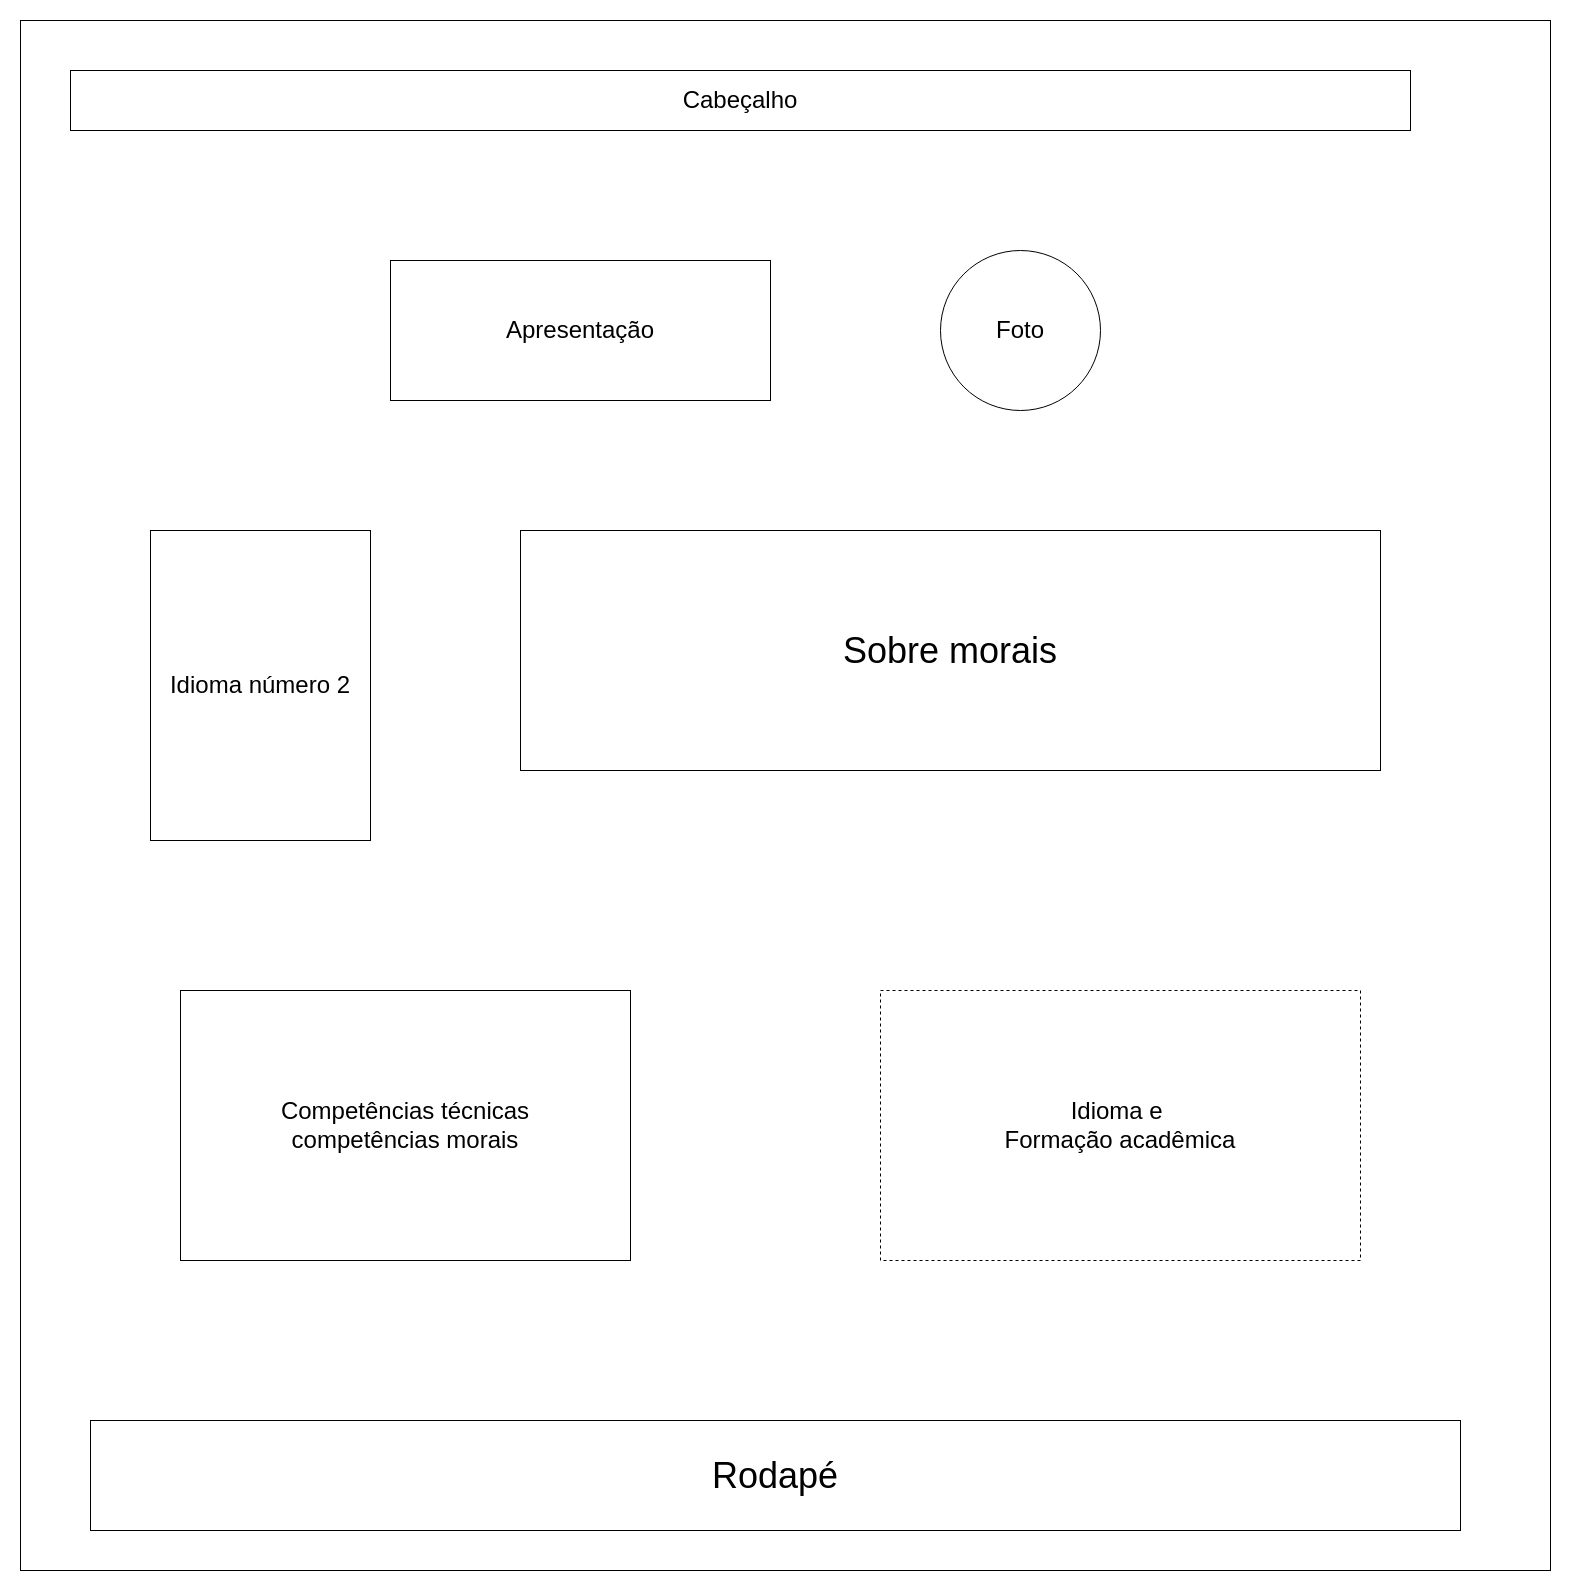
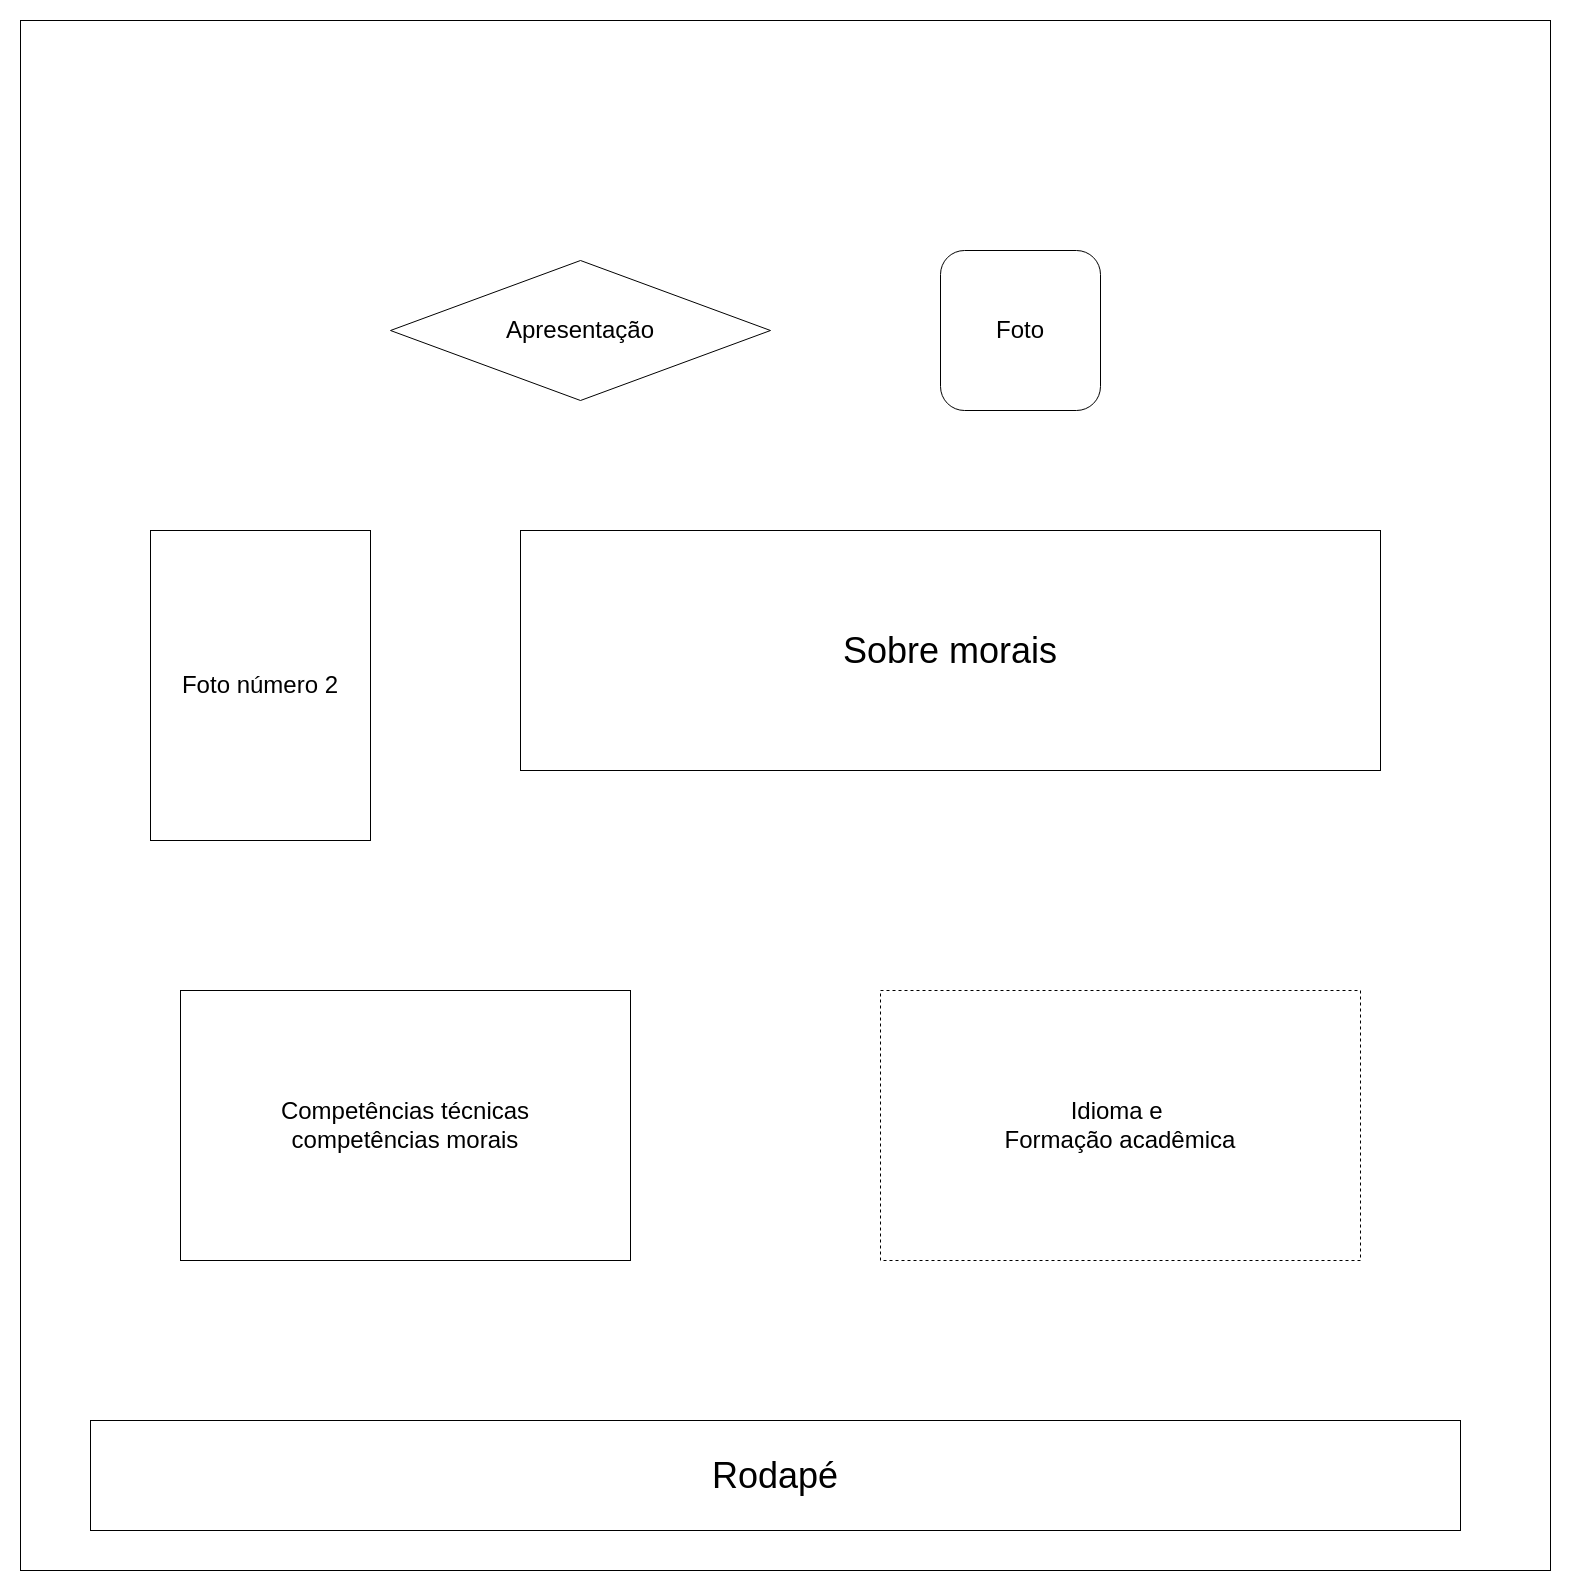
node "Cabeçalho": removed
node "Apresentação": shape rectangle -> diamond
node "Foto": shape ellipse -> rounded rectangle
node "Idioma número 2": label "Idioma número 2" -> "Foto número 2"
